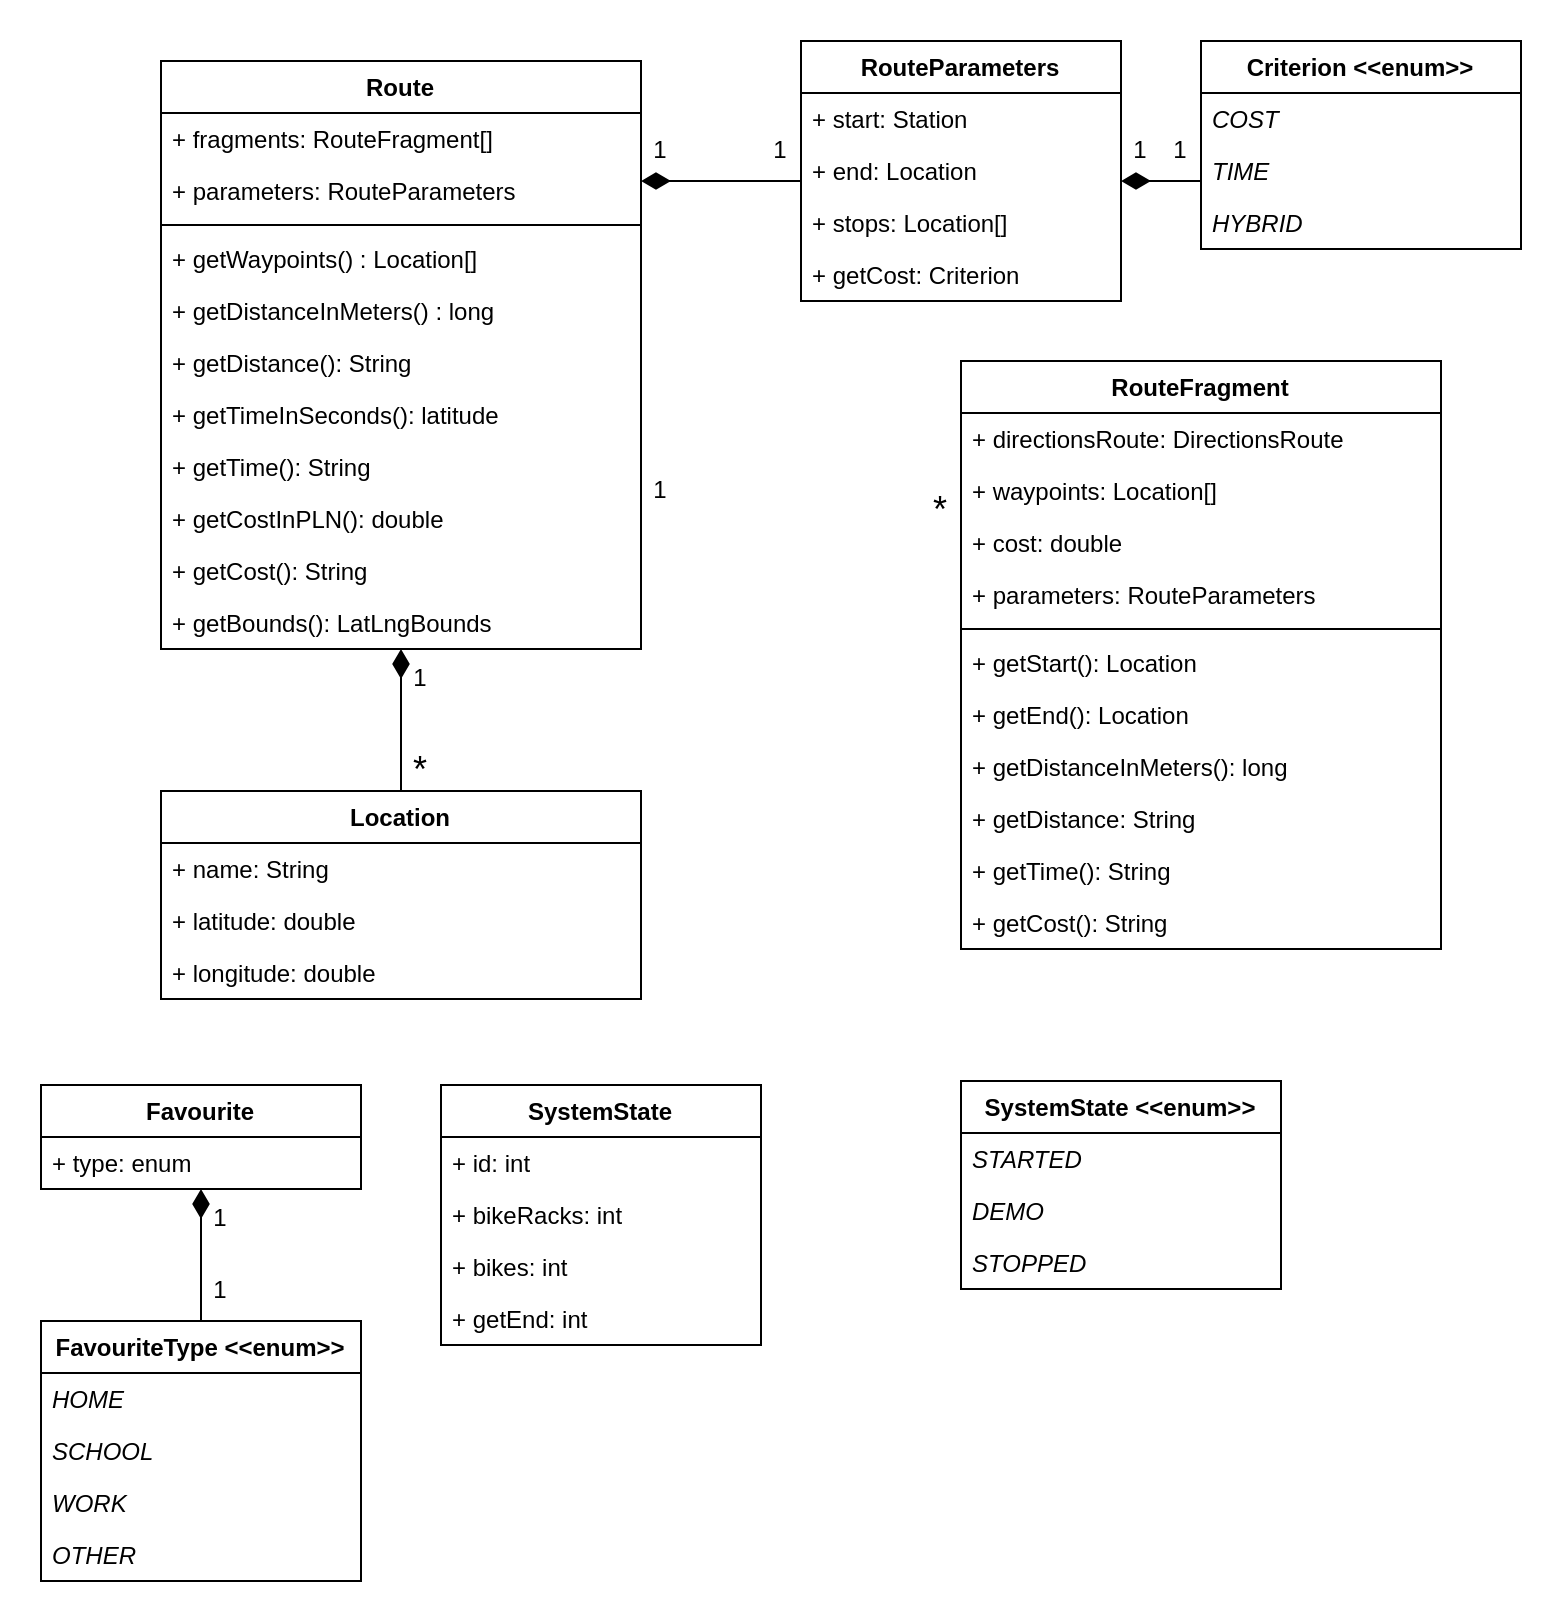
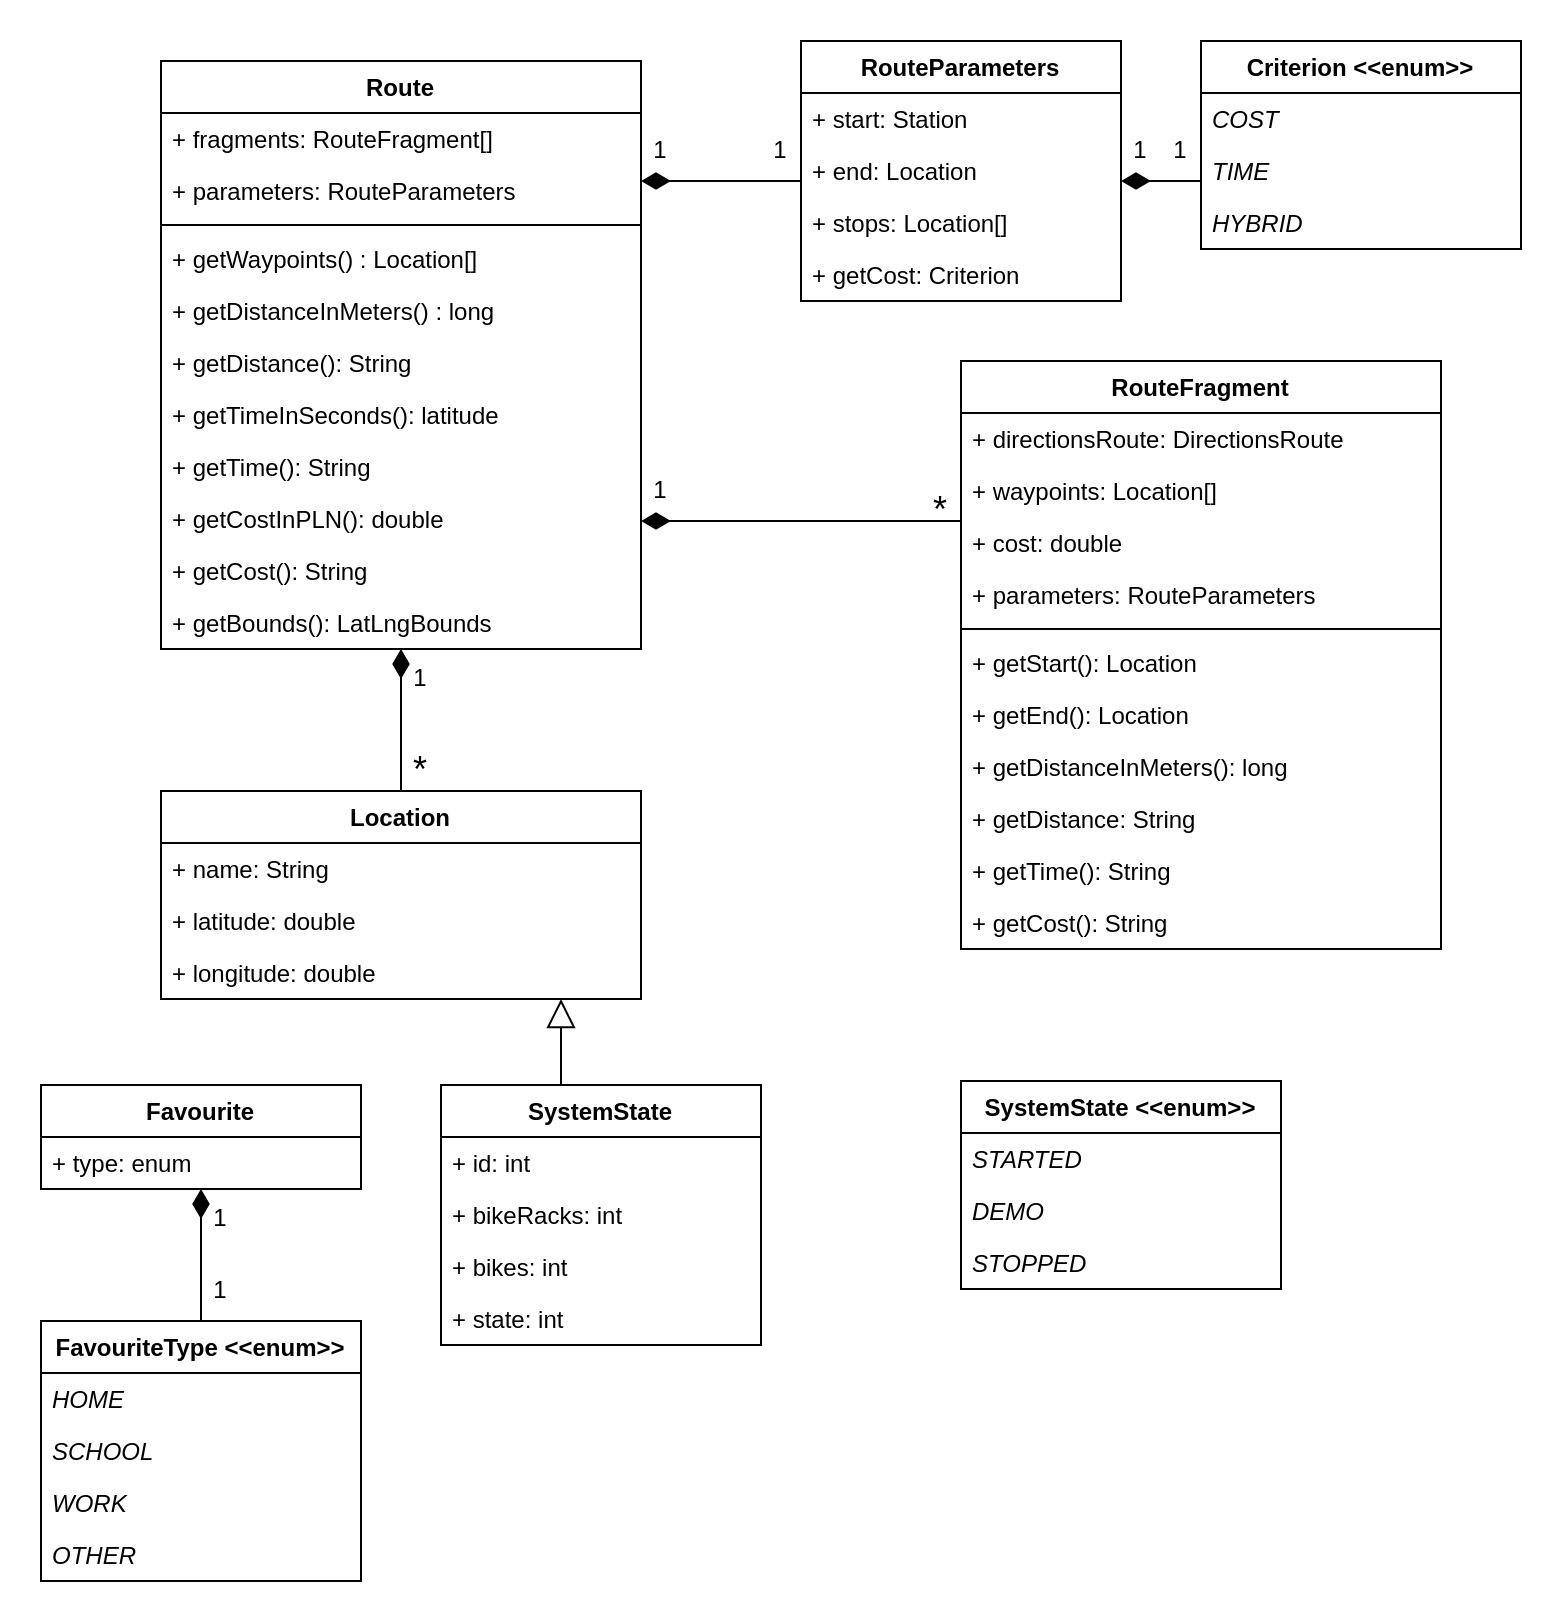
edge "RouteFragment" -> "Route": added
edge "SystemState" -> "Location": added
node "+ getEnd: int": label "+ getEnd: int" -> "+ state: int"
